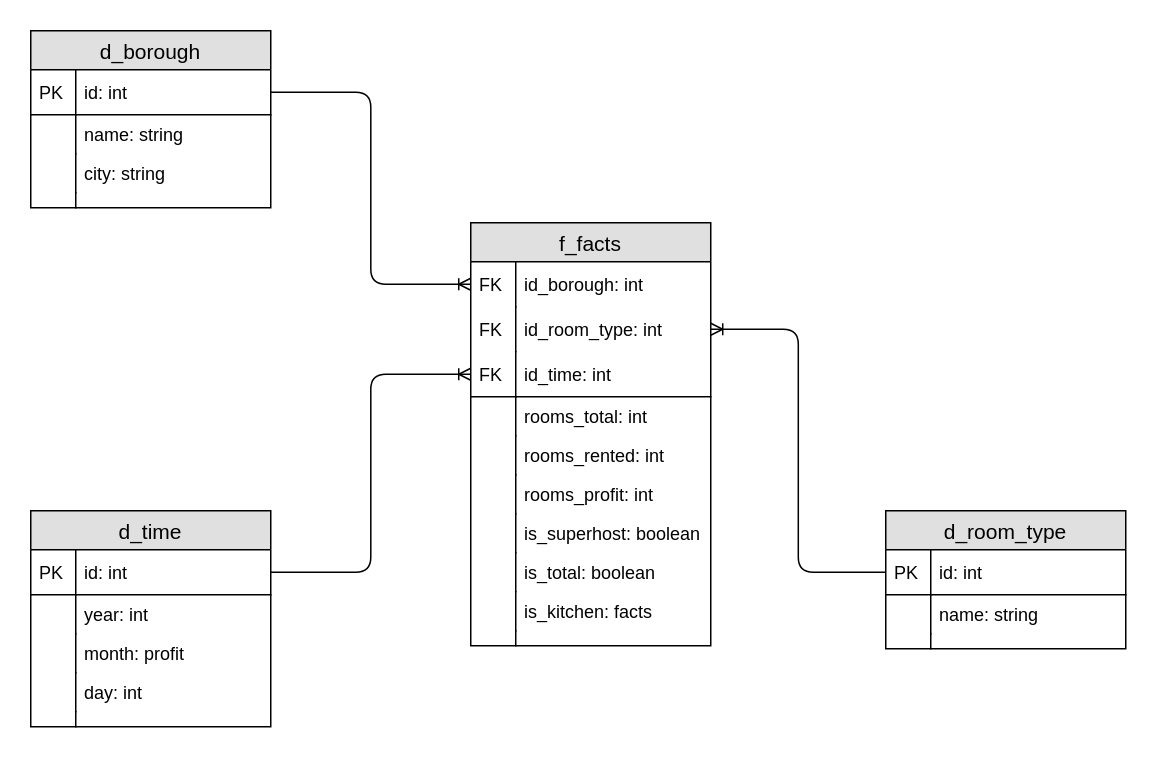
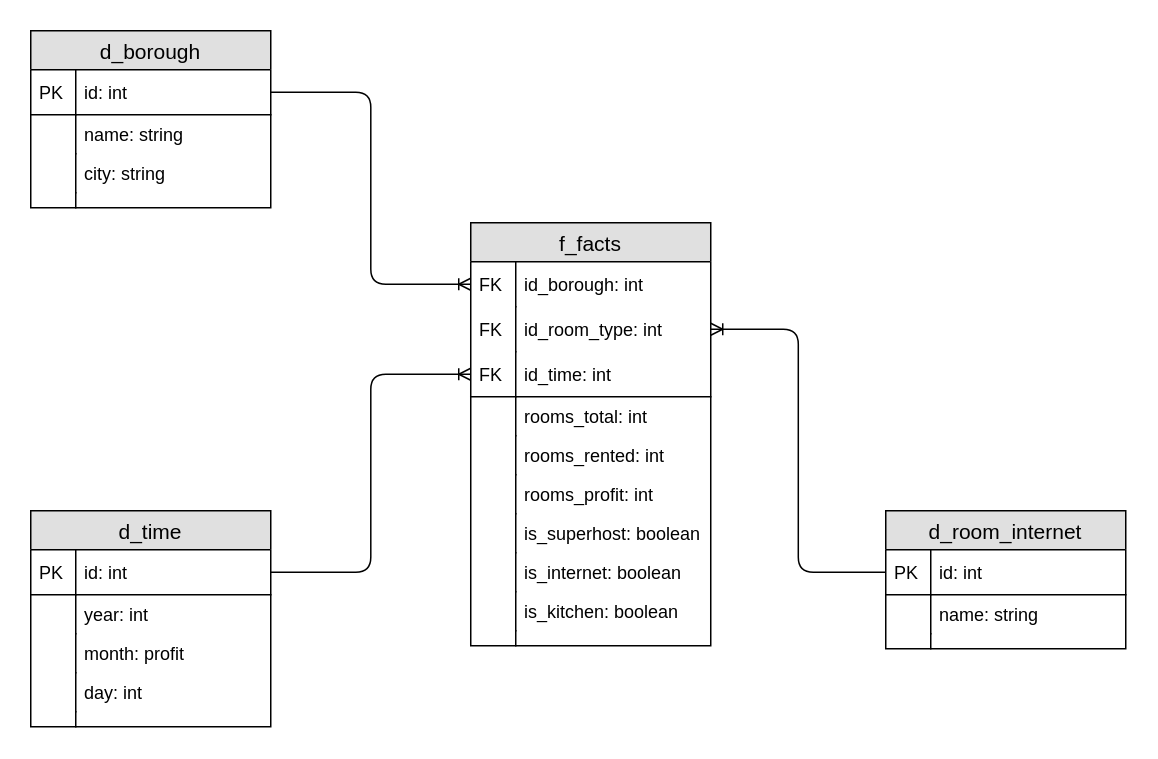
node "d_room_type": label "d_room_type" -> "d_room_internet"
node "is_total: boolean": label "is_total: boolean" -> "is_internet: boolean"
node "is_kitchen: facts": label "is_kitchen: facts" -> "is_kitchen: boolean"
